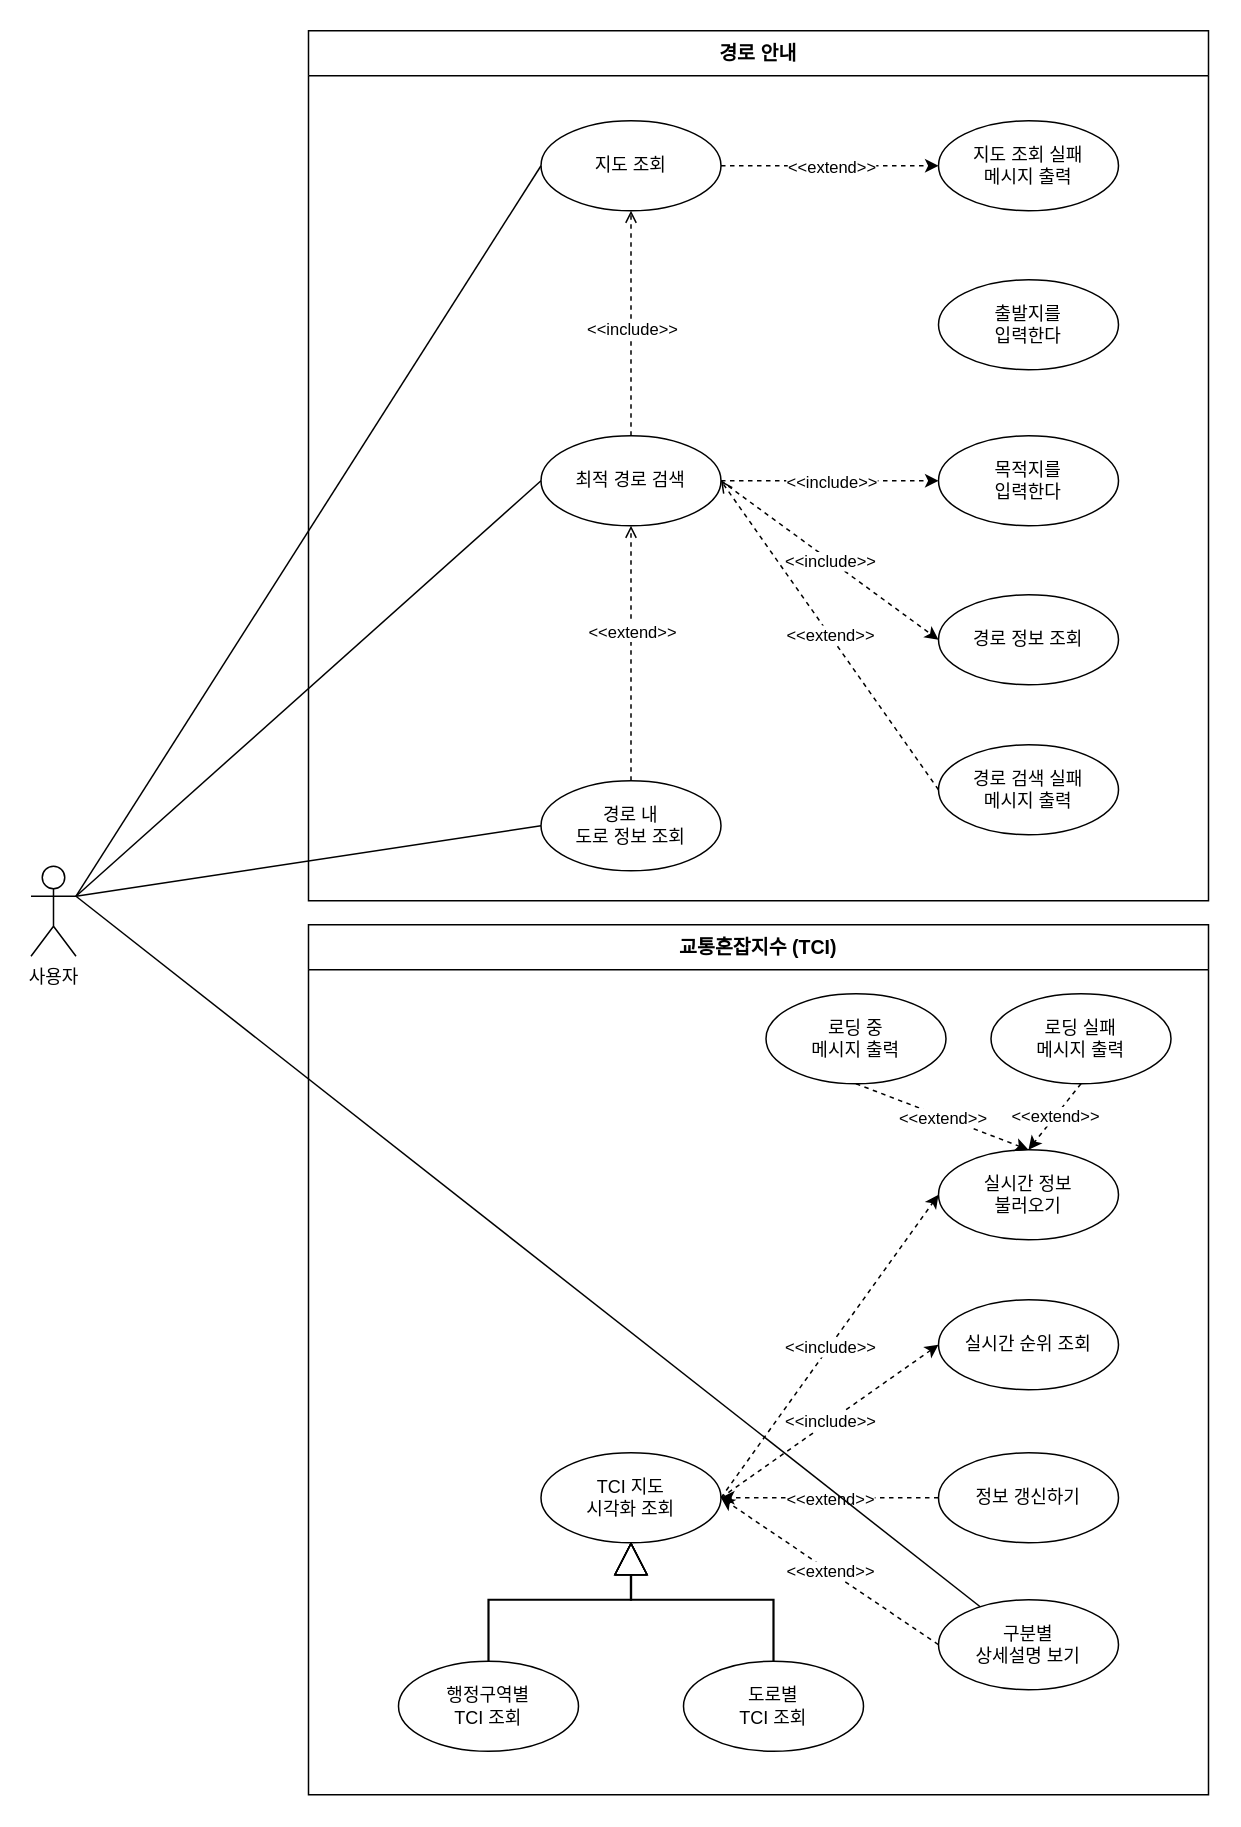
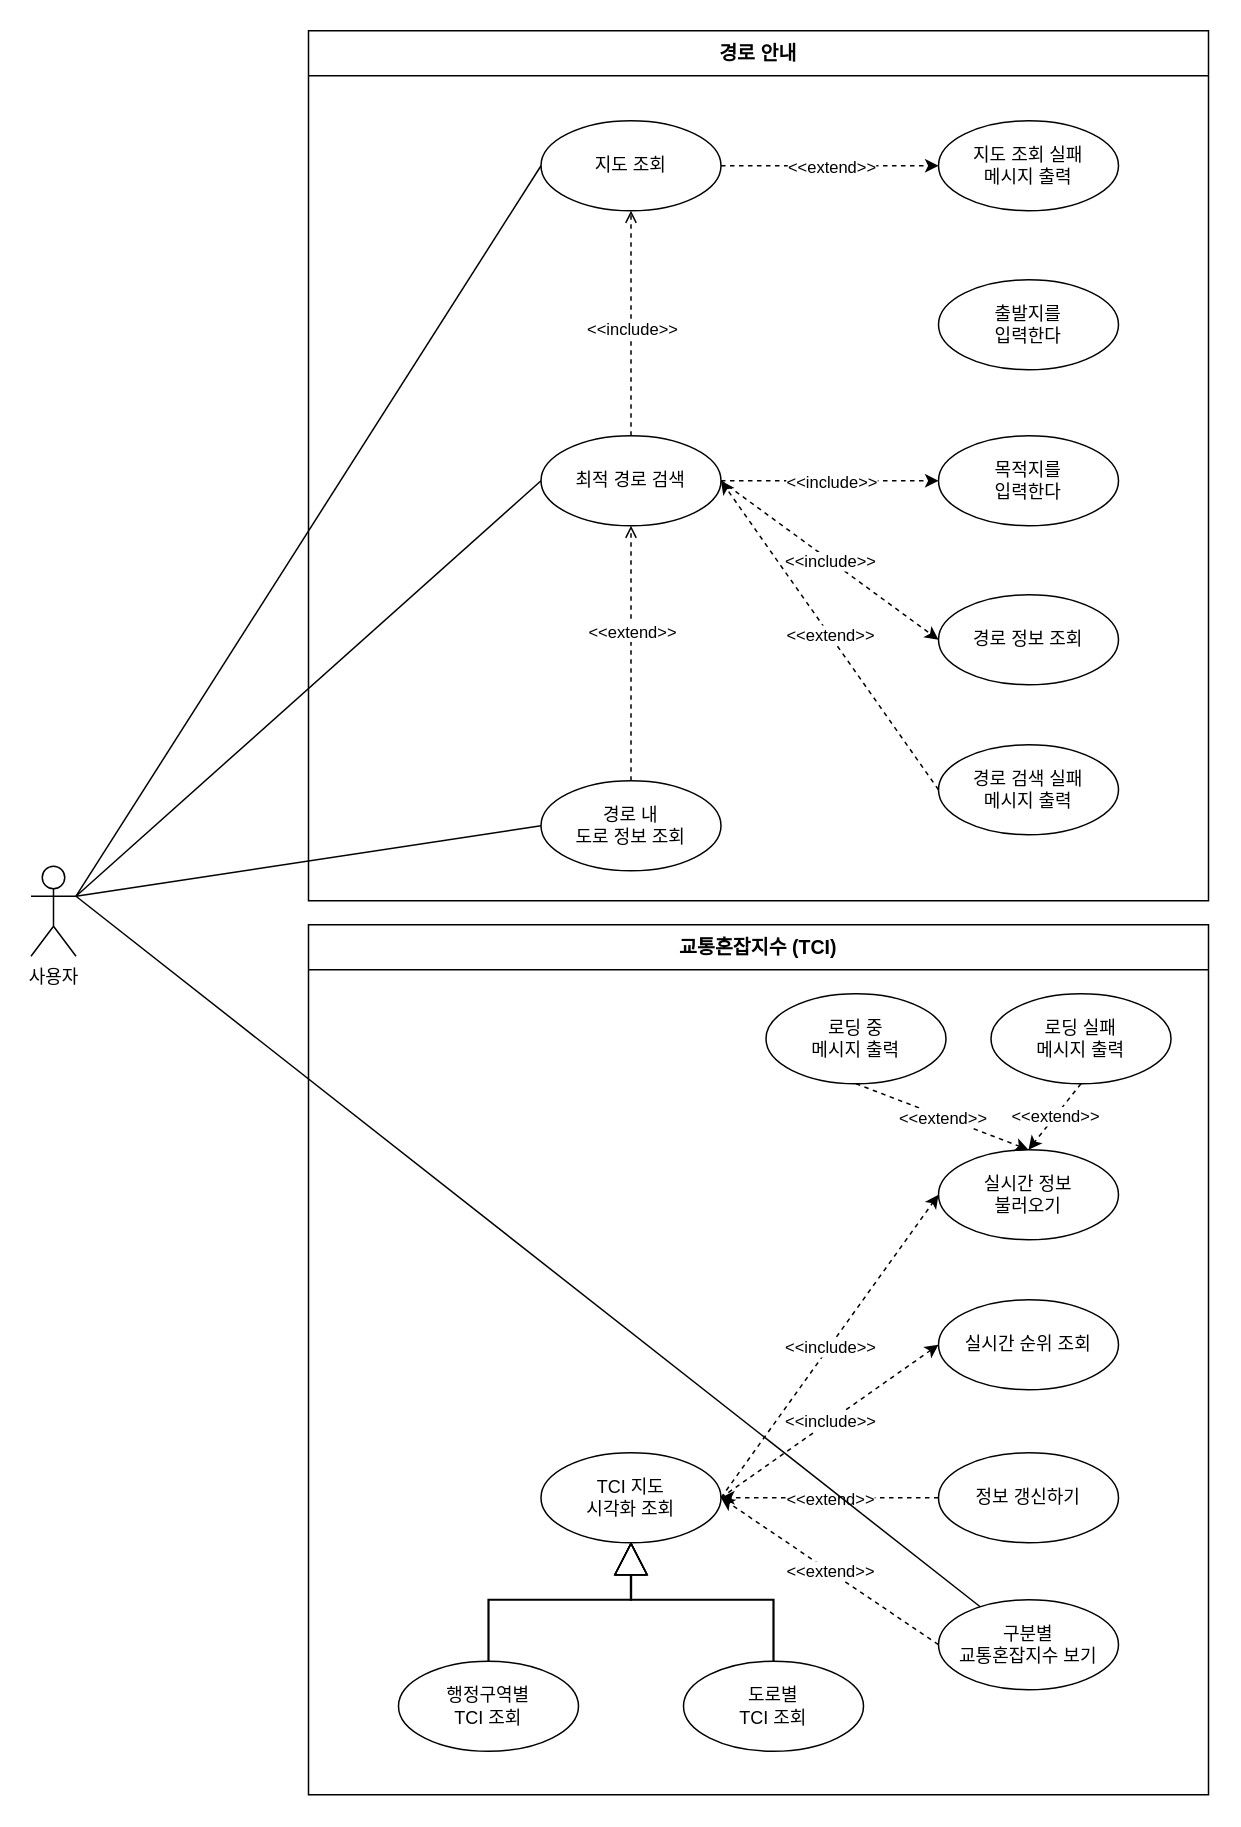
edge "경로 검색 실패 메시지 출력" -> "최적 경로 검색": arrowhead open -> classic
node "구분별 상세설명 보기": label "구분별 상세설명 보기" -> "구분별 교통혼잡지수 보기"
